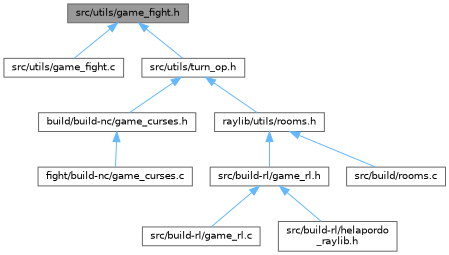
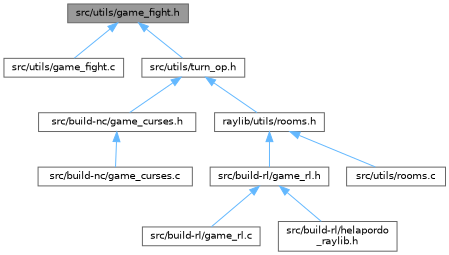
node "build/build-nc/game_curses.h": label "build/build-nc/game_curses.h" -> "src/build-nc/game_curses.h"
node "fight/build-nc/game_curses.c": label "fight/build-nc/game_curses.c" -> "src/build-nc/game_curses.c"
node "src/build/rooms.c": label "src/build/rooms.c" -> "src/utils/rooms.c"
